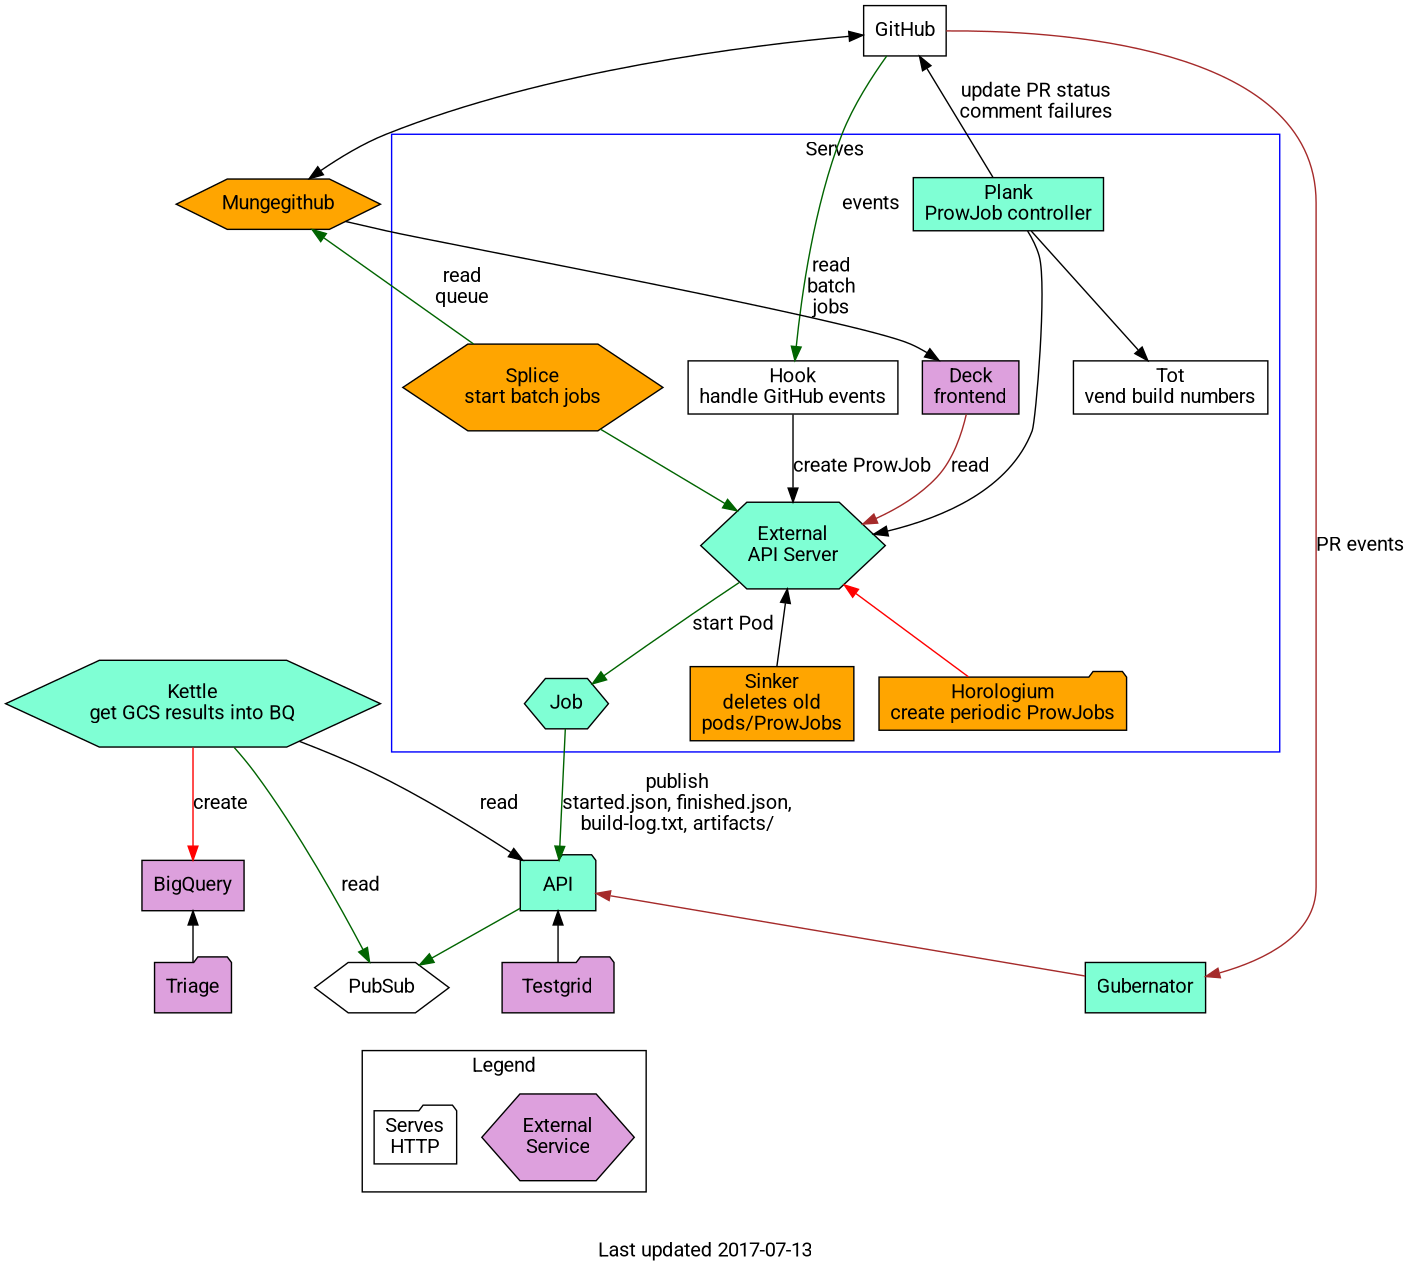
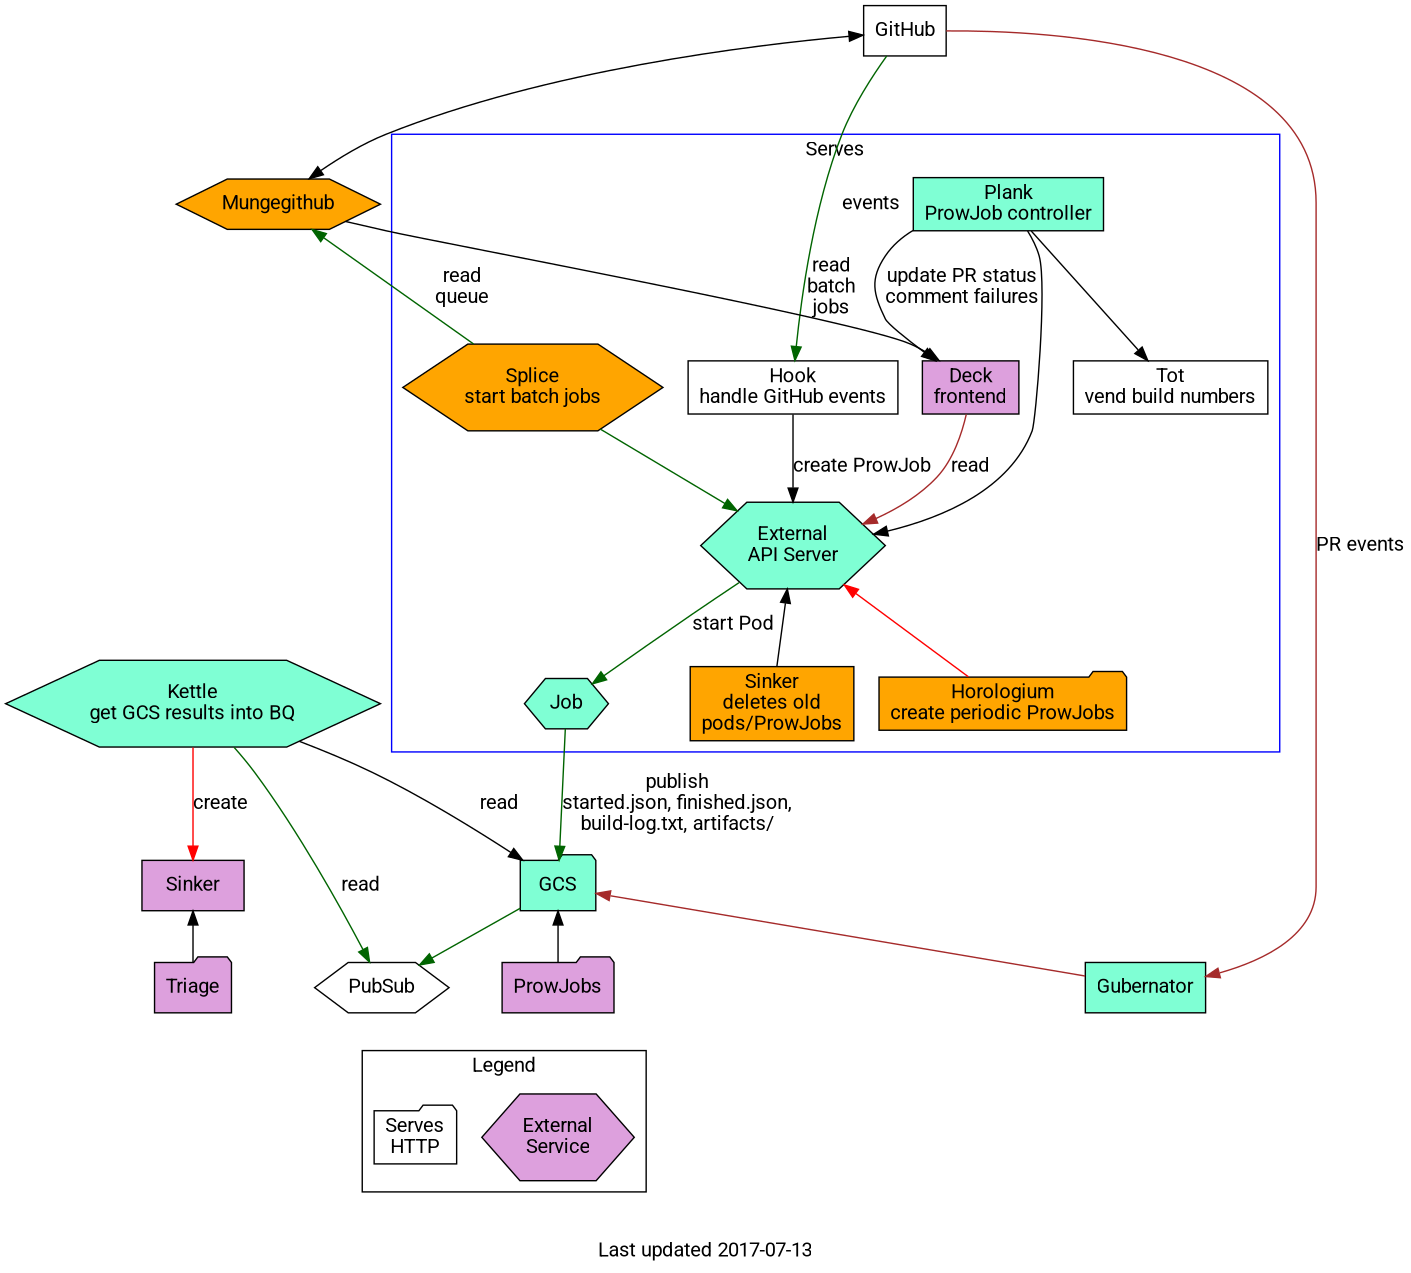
edge "Plank ProwJob controller" -> "GitHub": now "Plank ProwJob controller" -> "Deck frontend"
node "BigQuery": label "BigQuery" -> "Sinker"
node "API": label "API" -> "GCS"
node "Testgrid": label "Testgrid" -> "ProwJobs"
